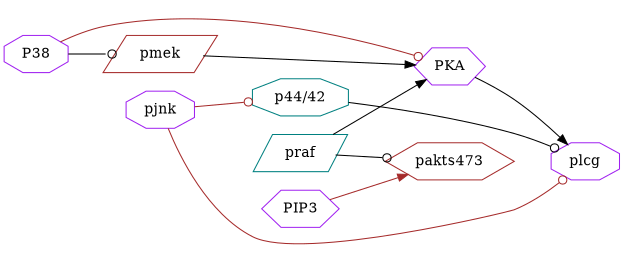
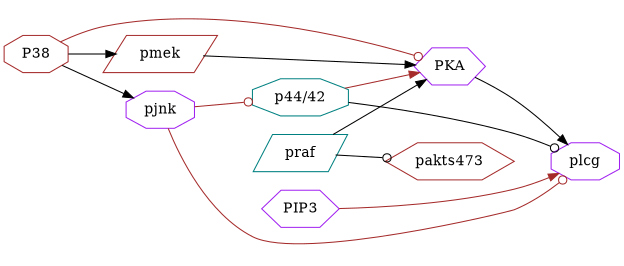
node "P38": color purple -> brown
edge "P38" -> "pmek": arrowhead odot -> normal
edge "P38" -> "pjnk": added
edge "p44/42" -> "PKA": added
edge "PIP3" -> "pakts473": now "PIP3" -> "plcg"
